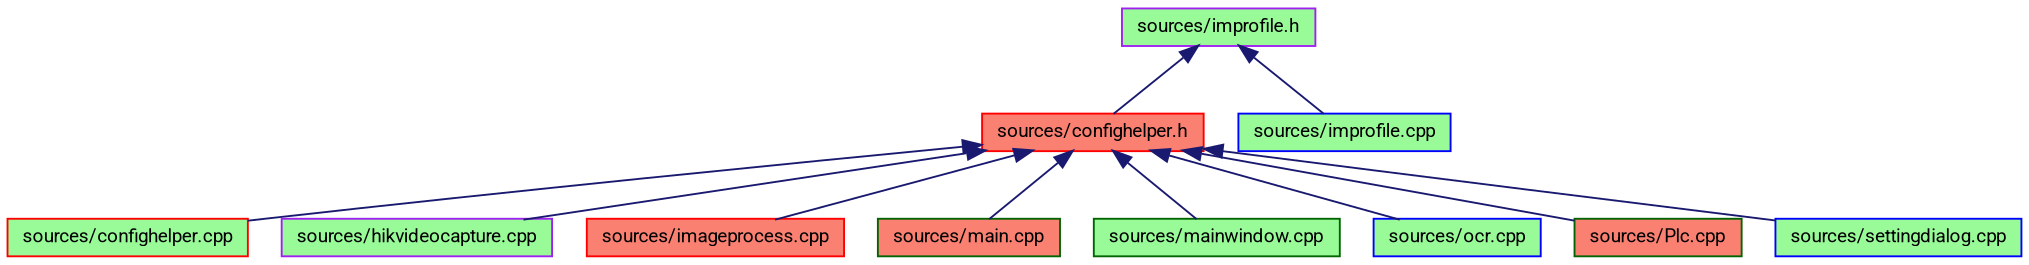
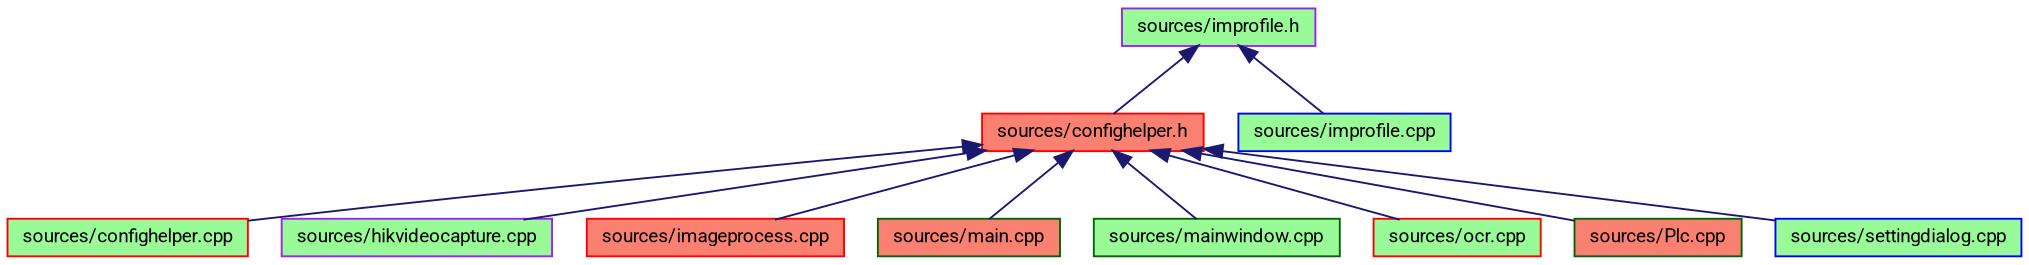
node "sources/ocr.cpp": color blue -> red
